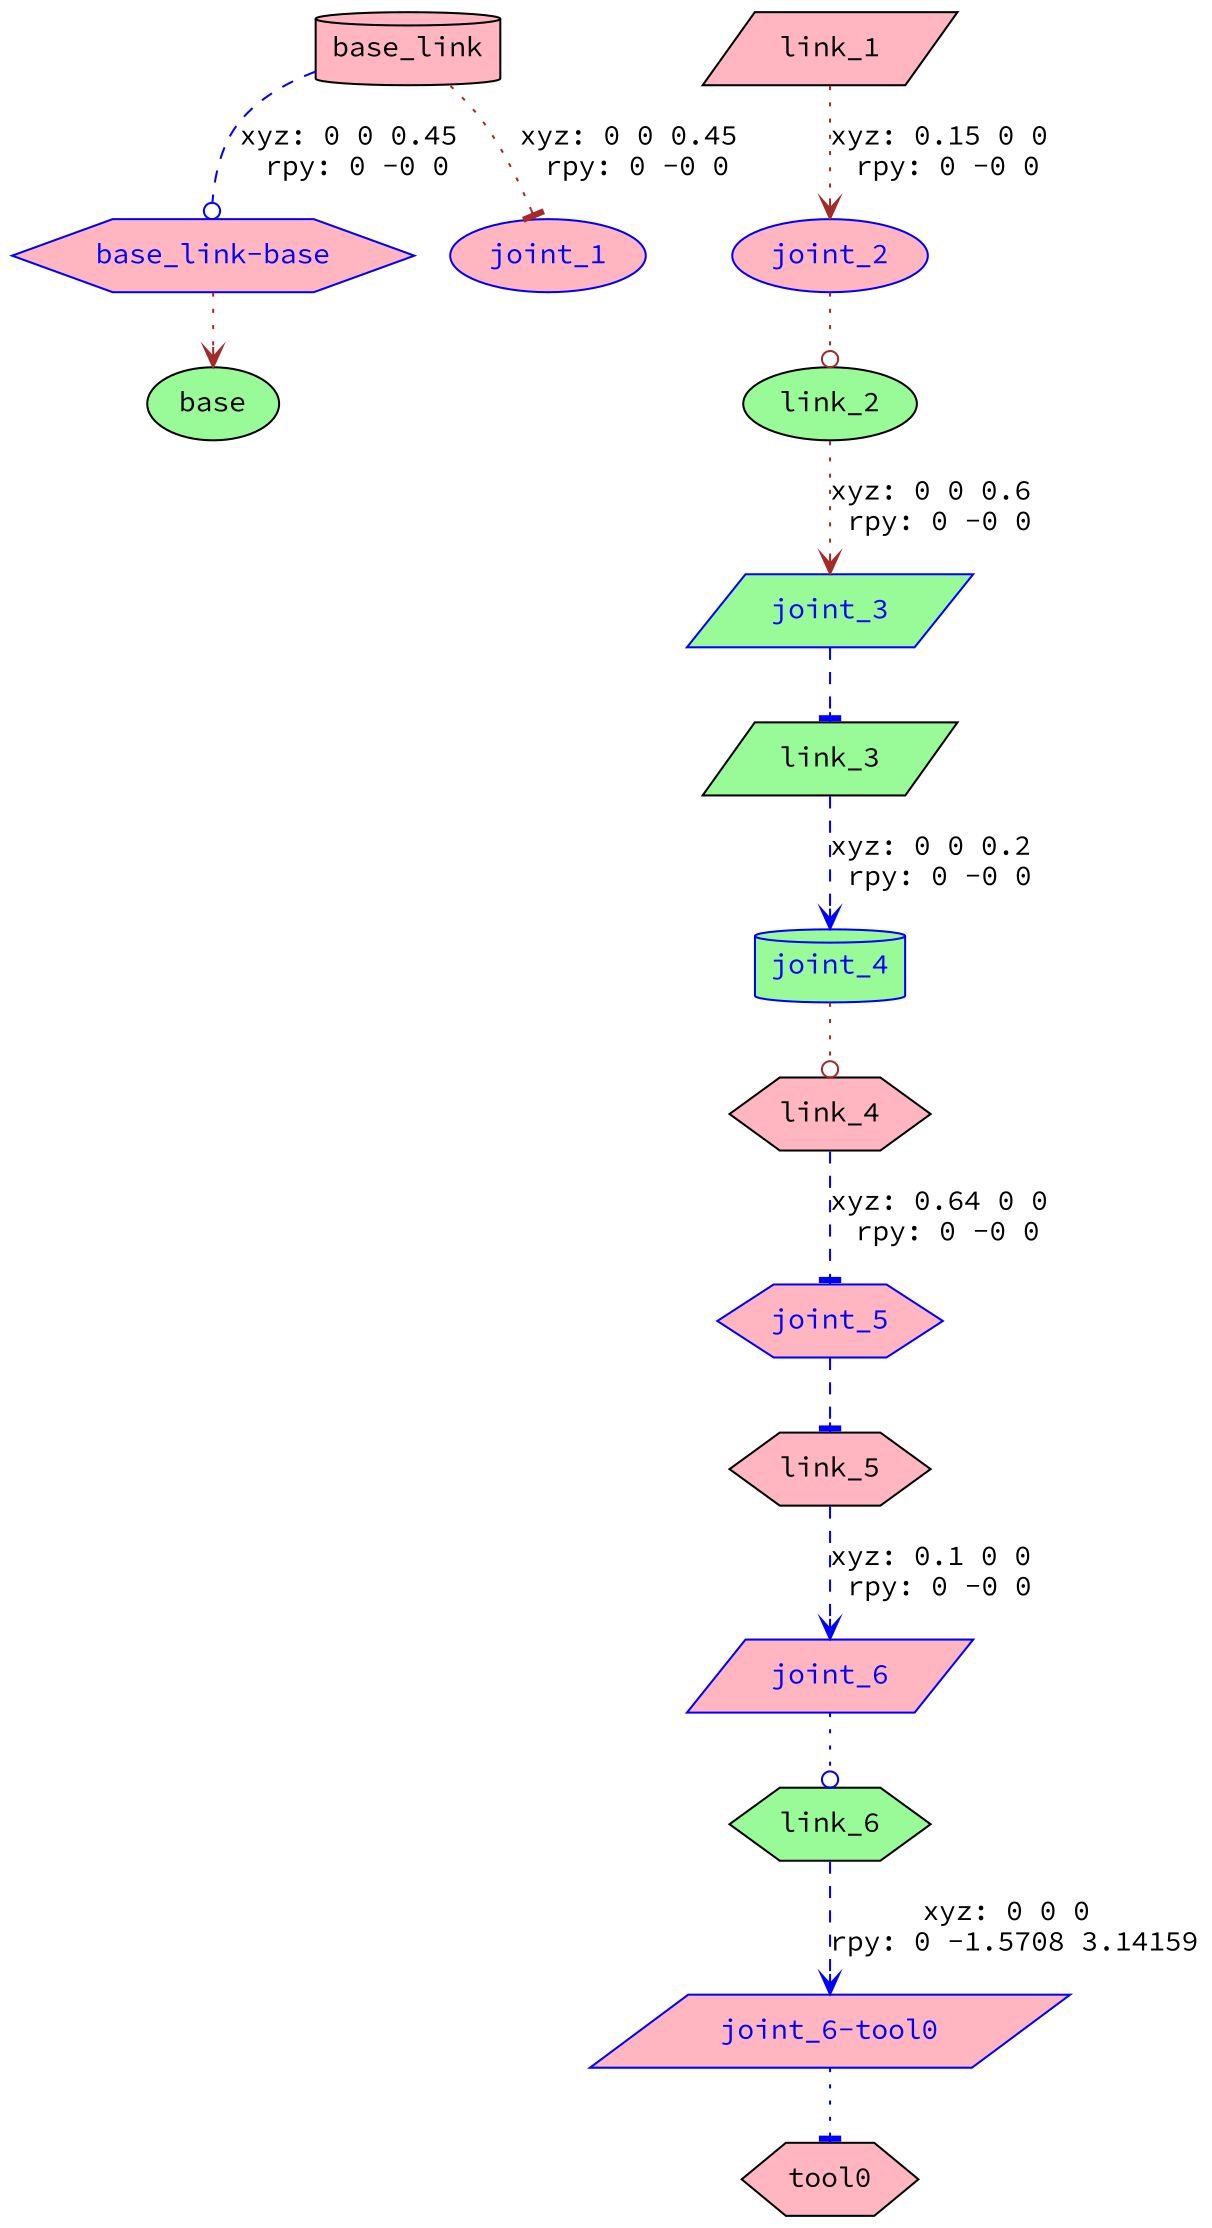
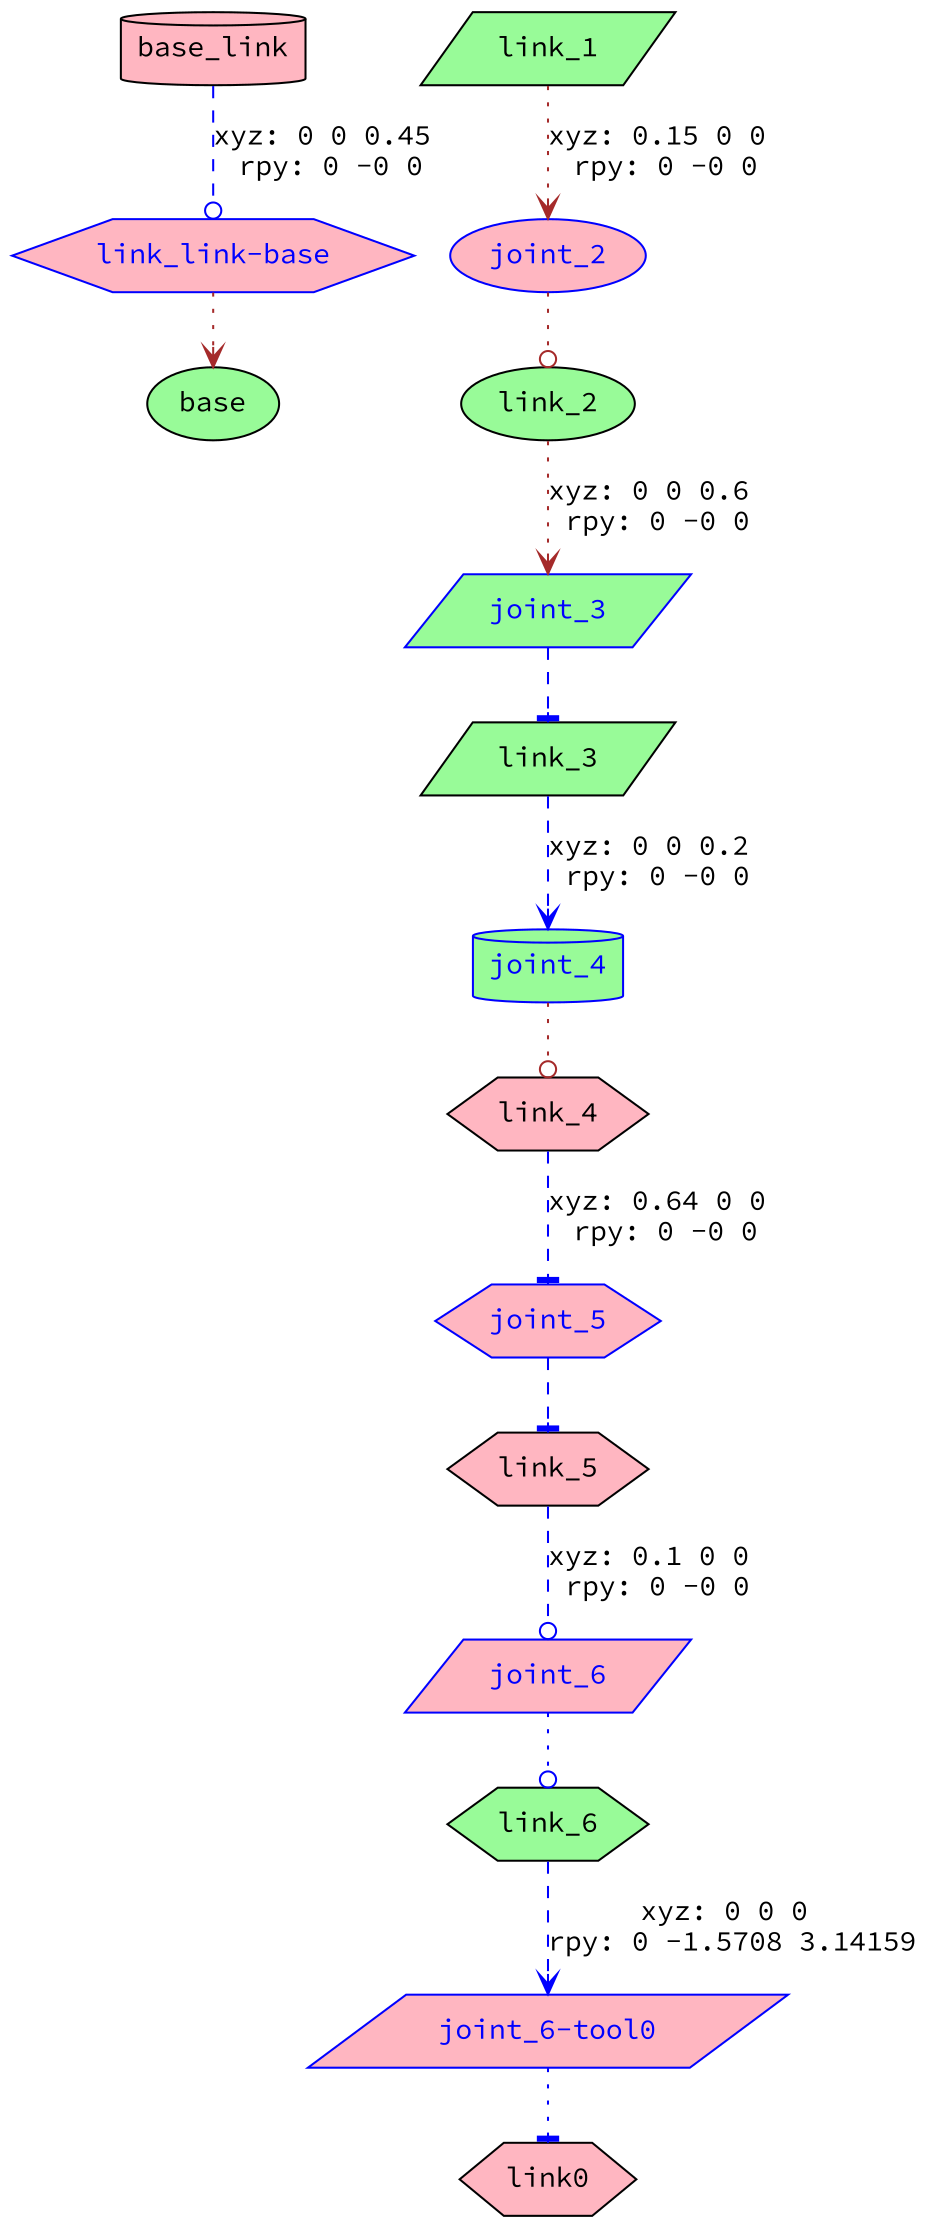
node "link_1": fillcolor lightpink -> palegreen
node "base_link-base": label "base_link-base" -> "link_link-base"
node "joint_1": removed
edge "link_5" -> "joint_6": arrowhead vee -> odot
node "tool0": label "tool0" -> "link0"
